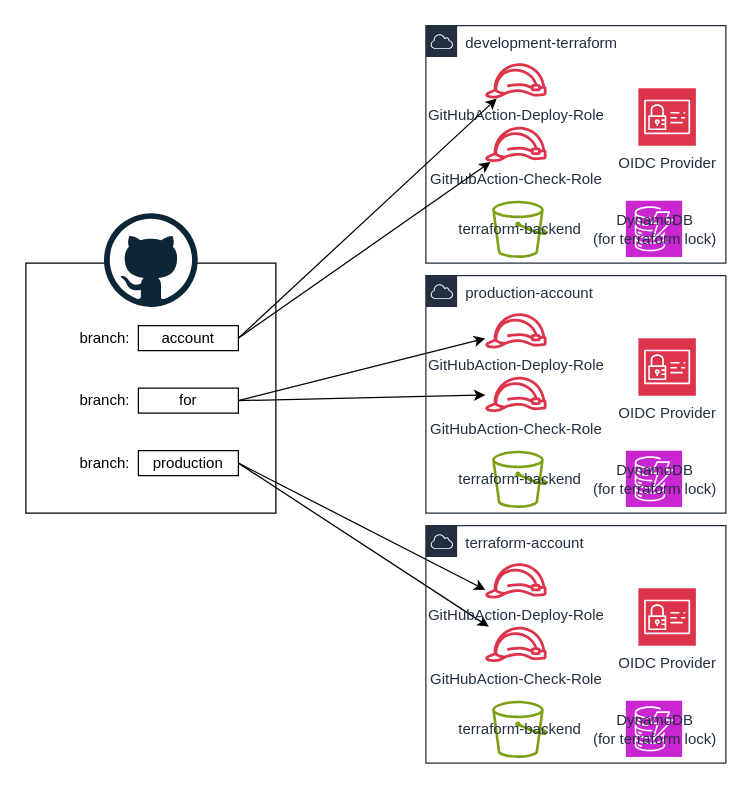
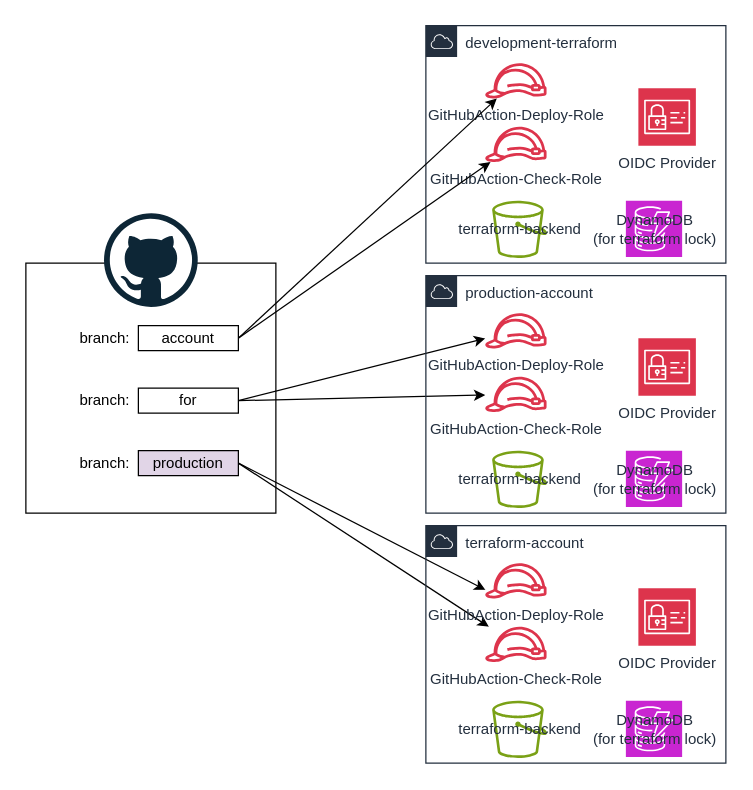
node "production": fillcolor #ffffff -> #e1d5e7
